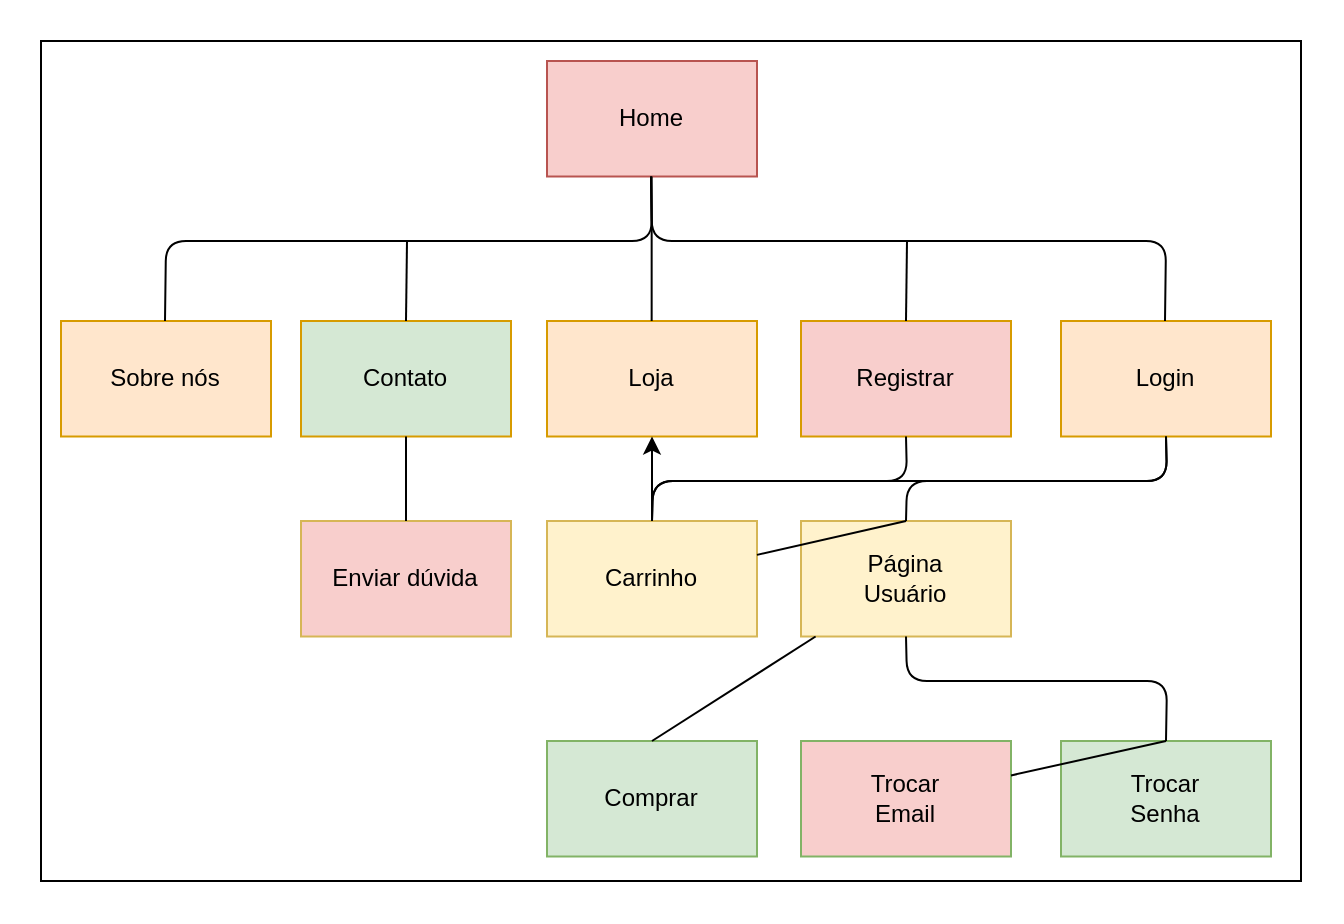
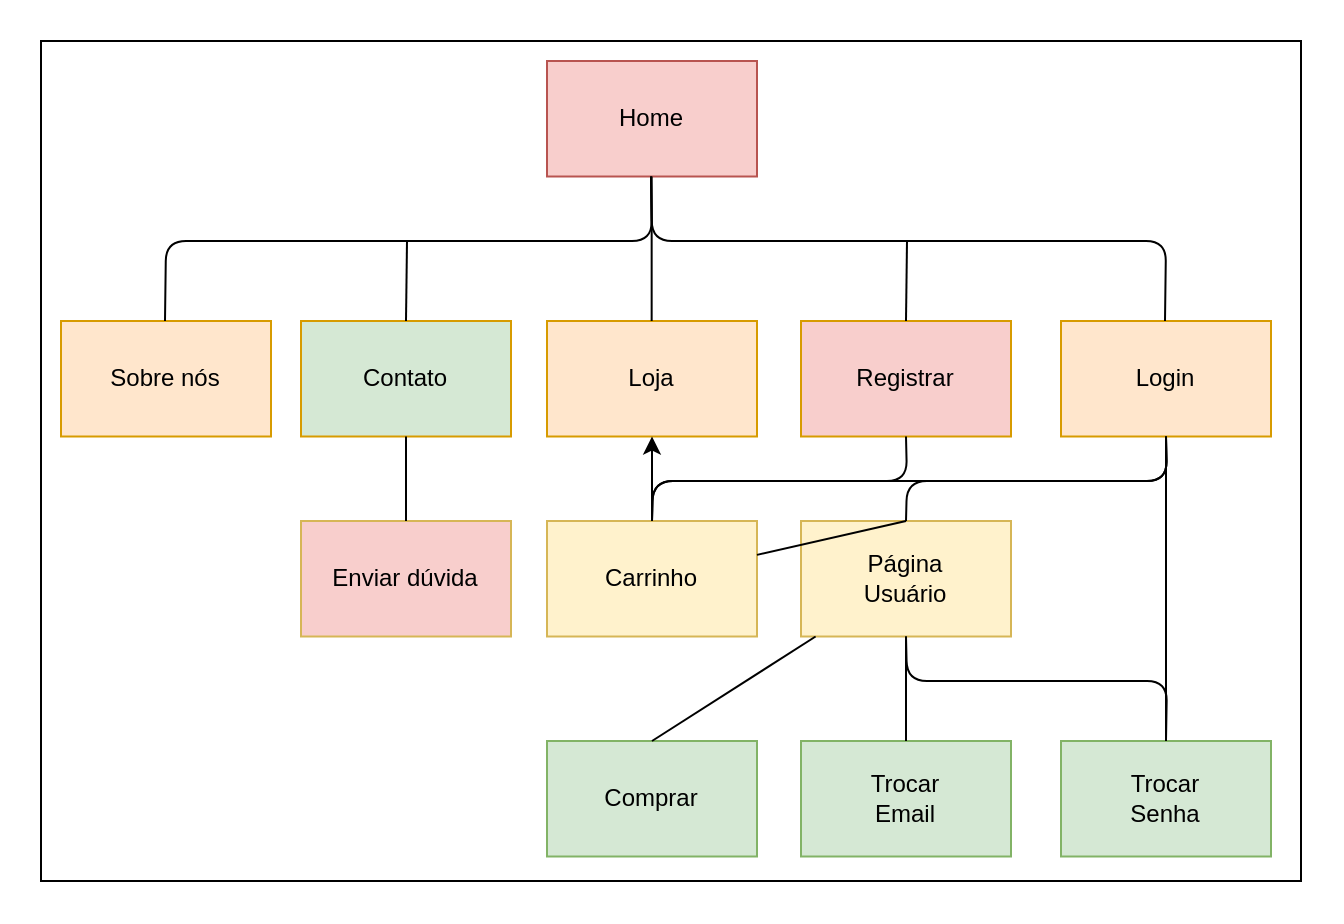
edge "Página Usuário" -- "Trocar Email": added
edge "Trocar Email" -- "Trocar Senha": now "Login" -- "Trocar Senha"
node "Trocar Email": fillcolor #f8cecc -> #d5e8d4
